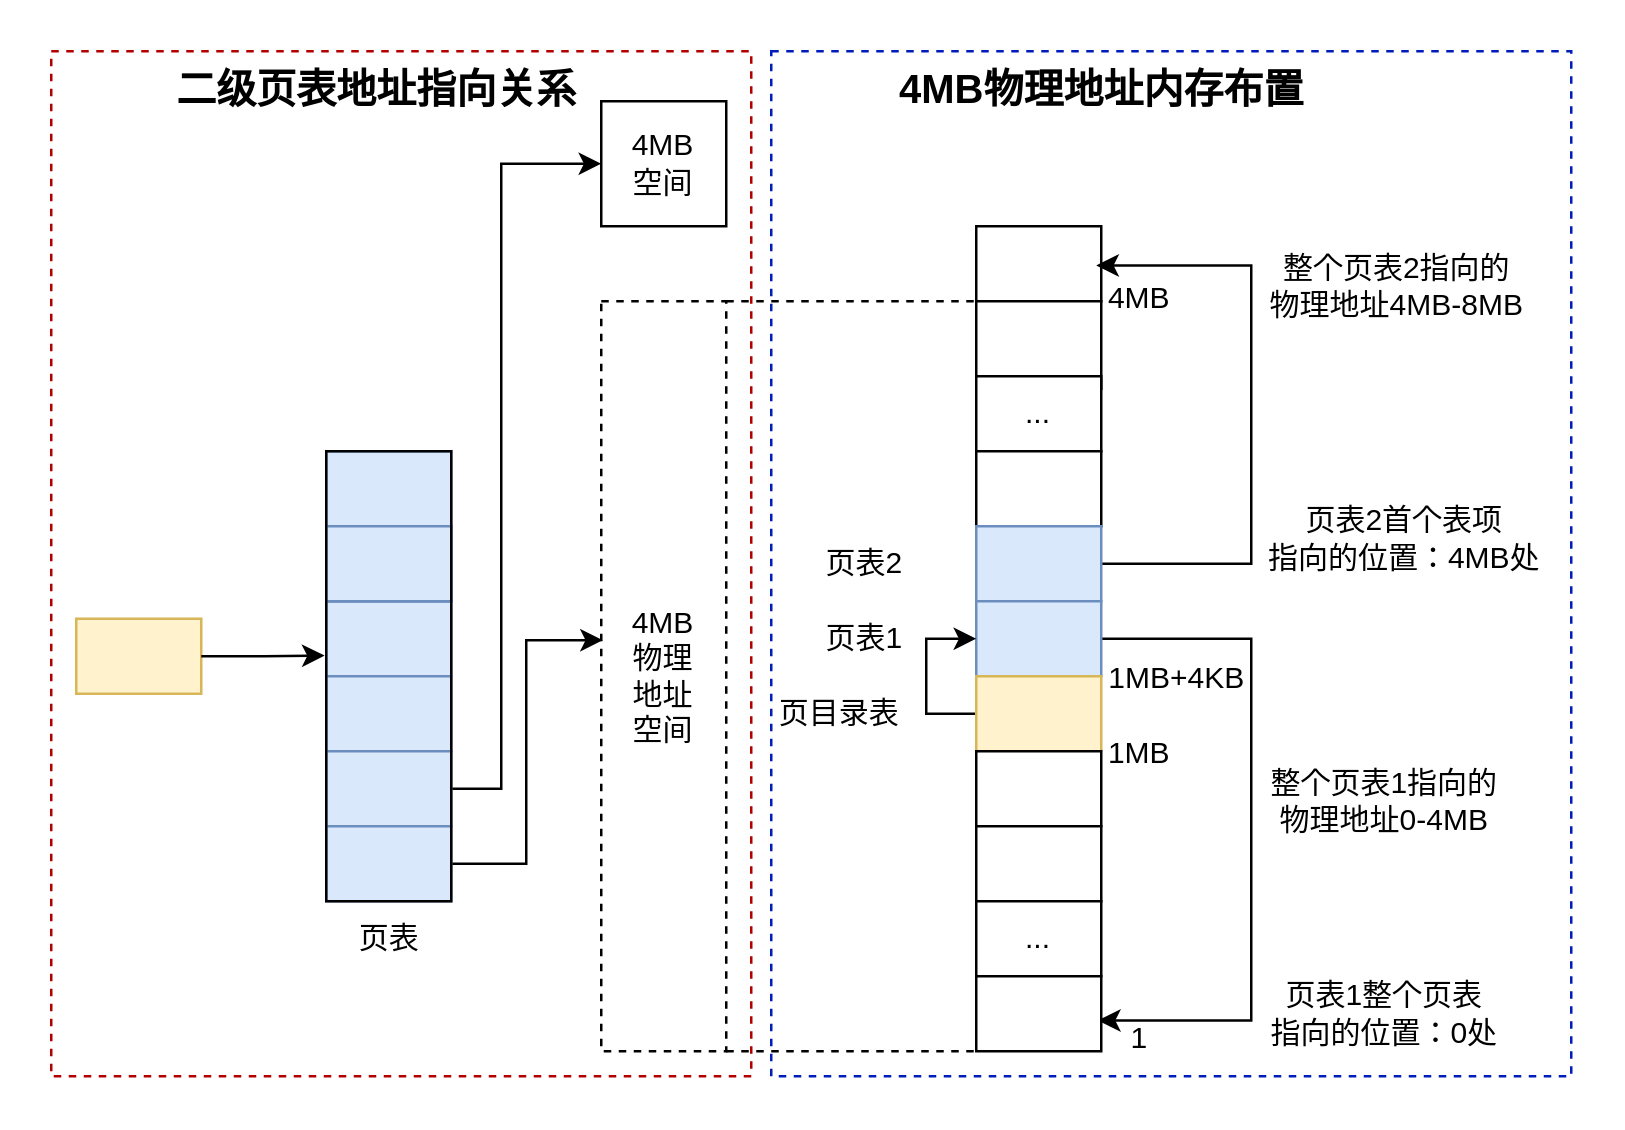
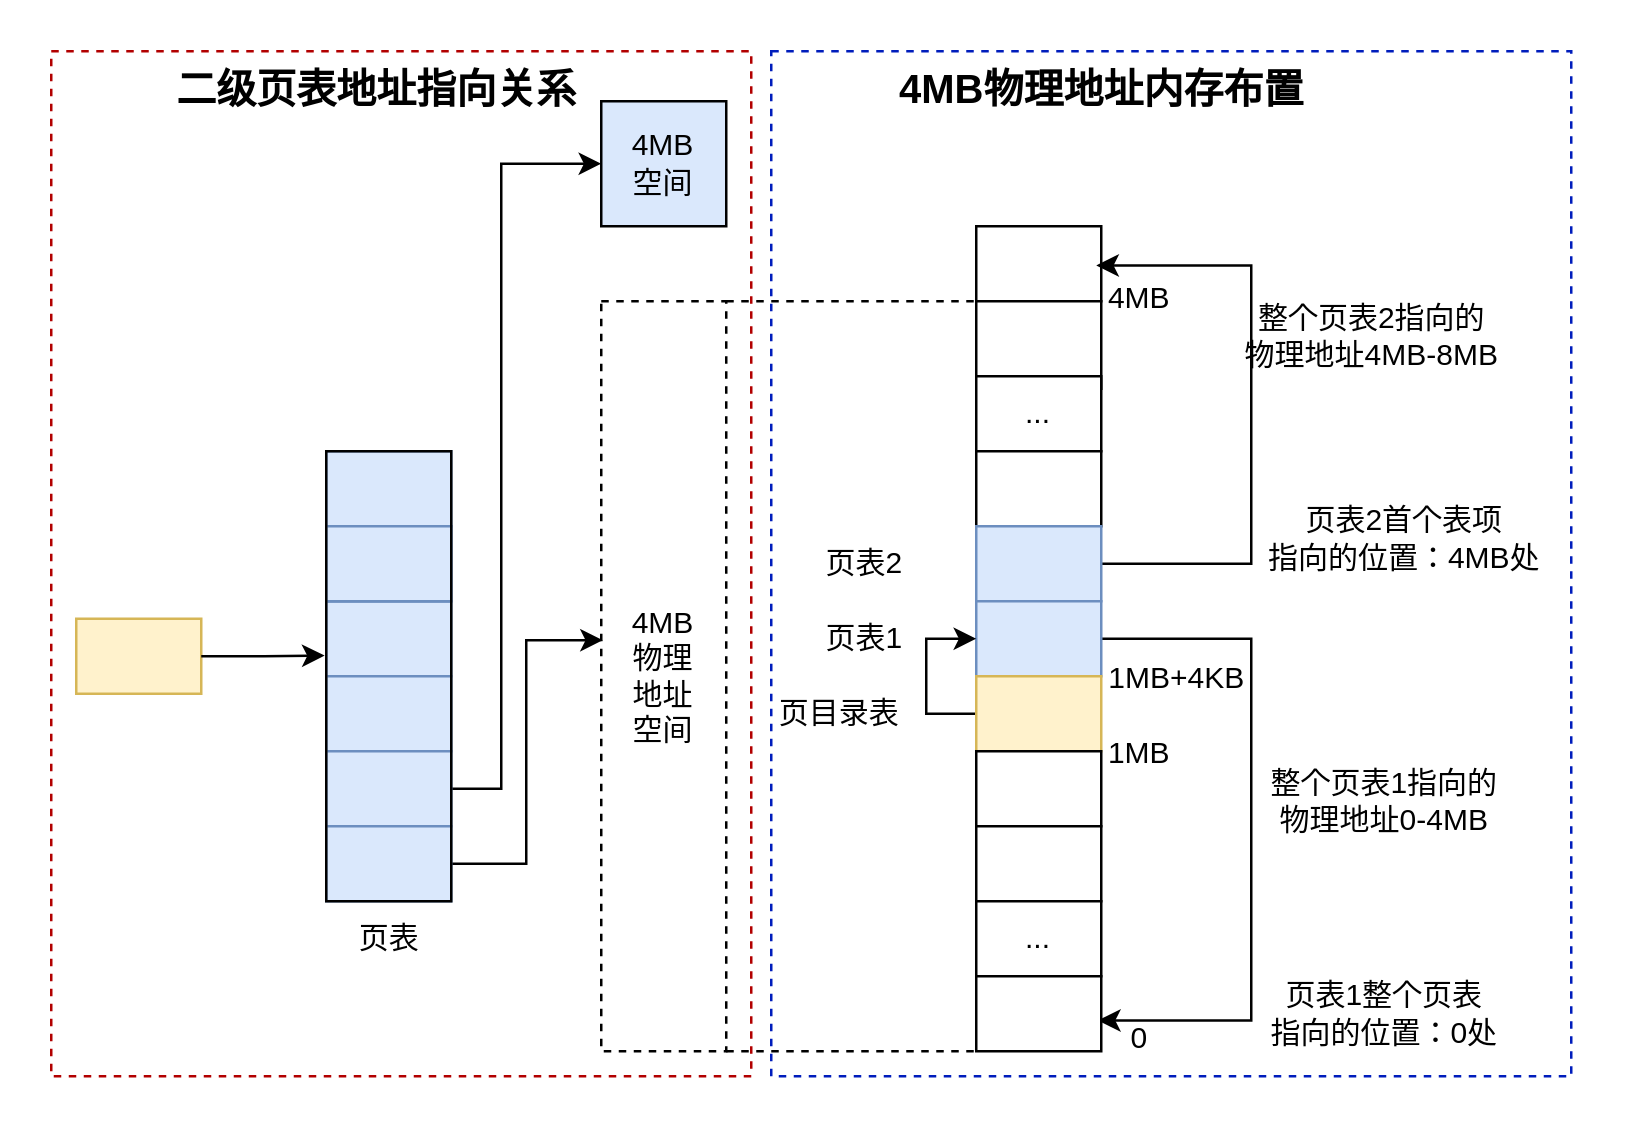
node "4MB 空间": fillcolor #ffffff -> #dae8fc
node "整个页表2指向的 物理地址4MB-8MB": moved (1396, 286) -> (1371, 336)
node "1": label "1" -> "0"
